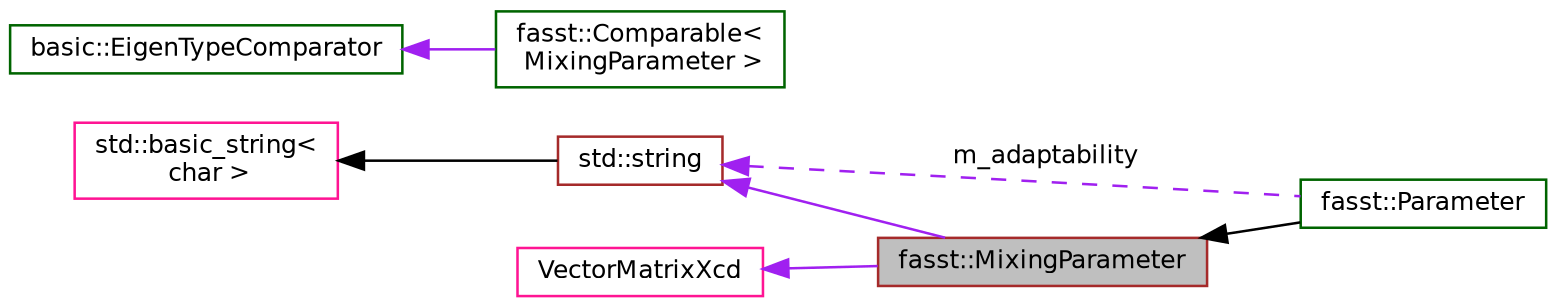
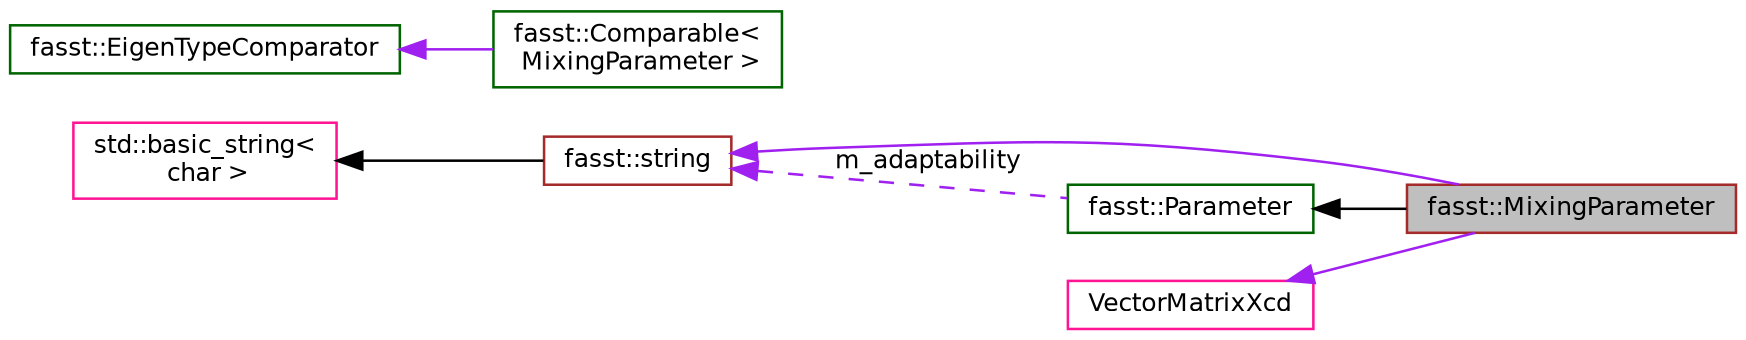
node "basic::EigenTypeComparator": label "basic::EigenTypeComparator" -> "fasst::EigenTypeComparator"
node "std::string": label "std::string" -> "fasst::string"
edge "fasst::Parameter" -> "fasst::MixingParameter": reversed
